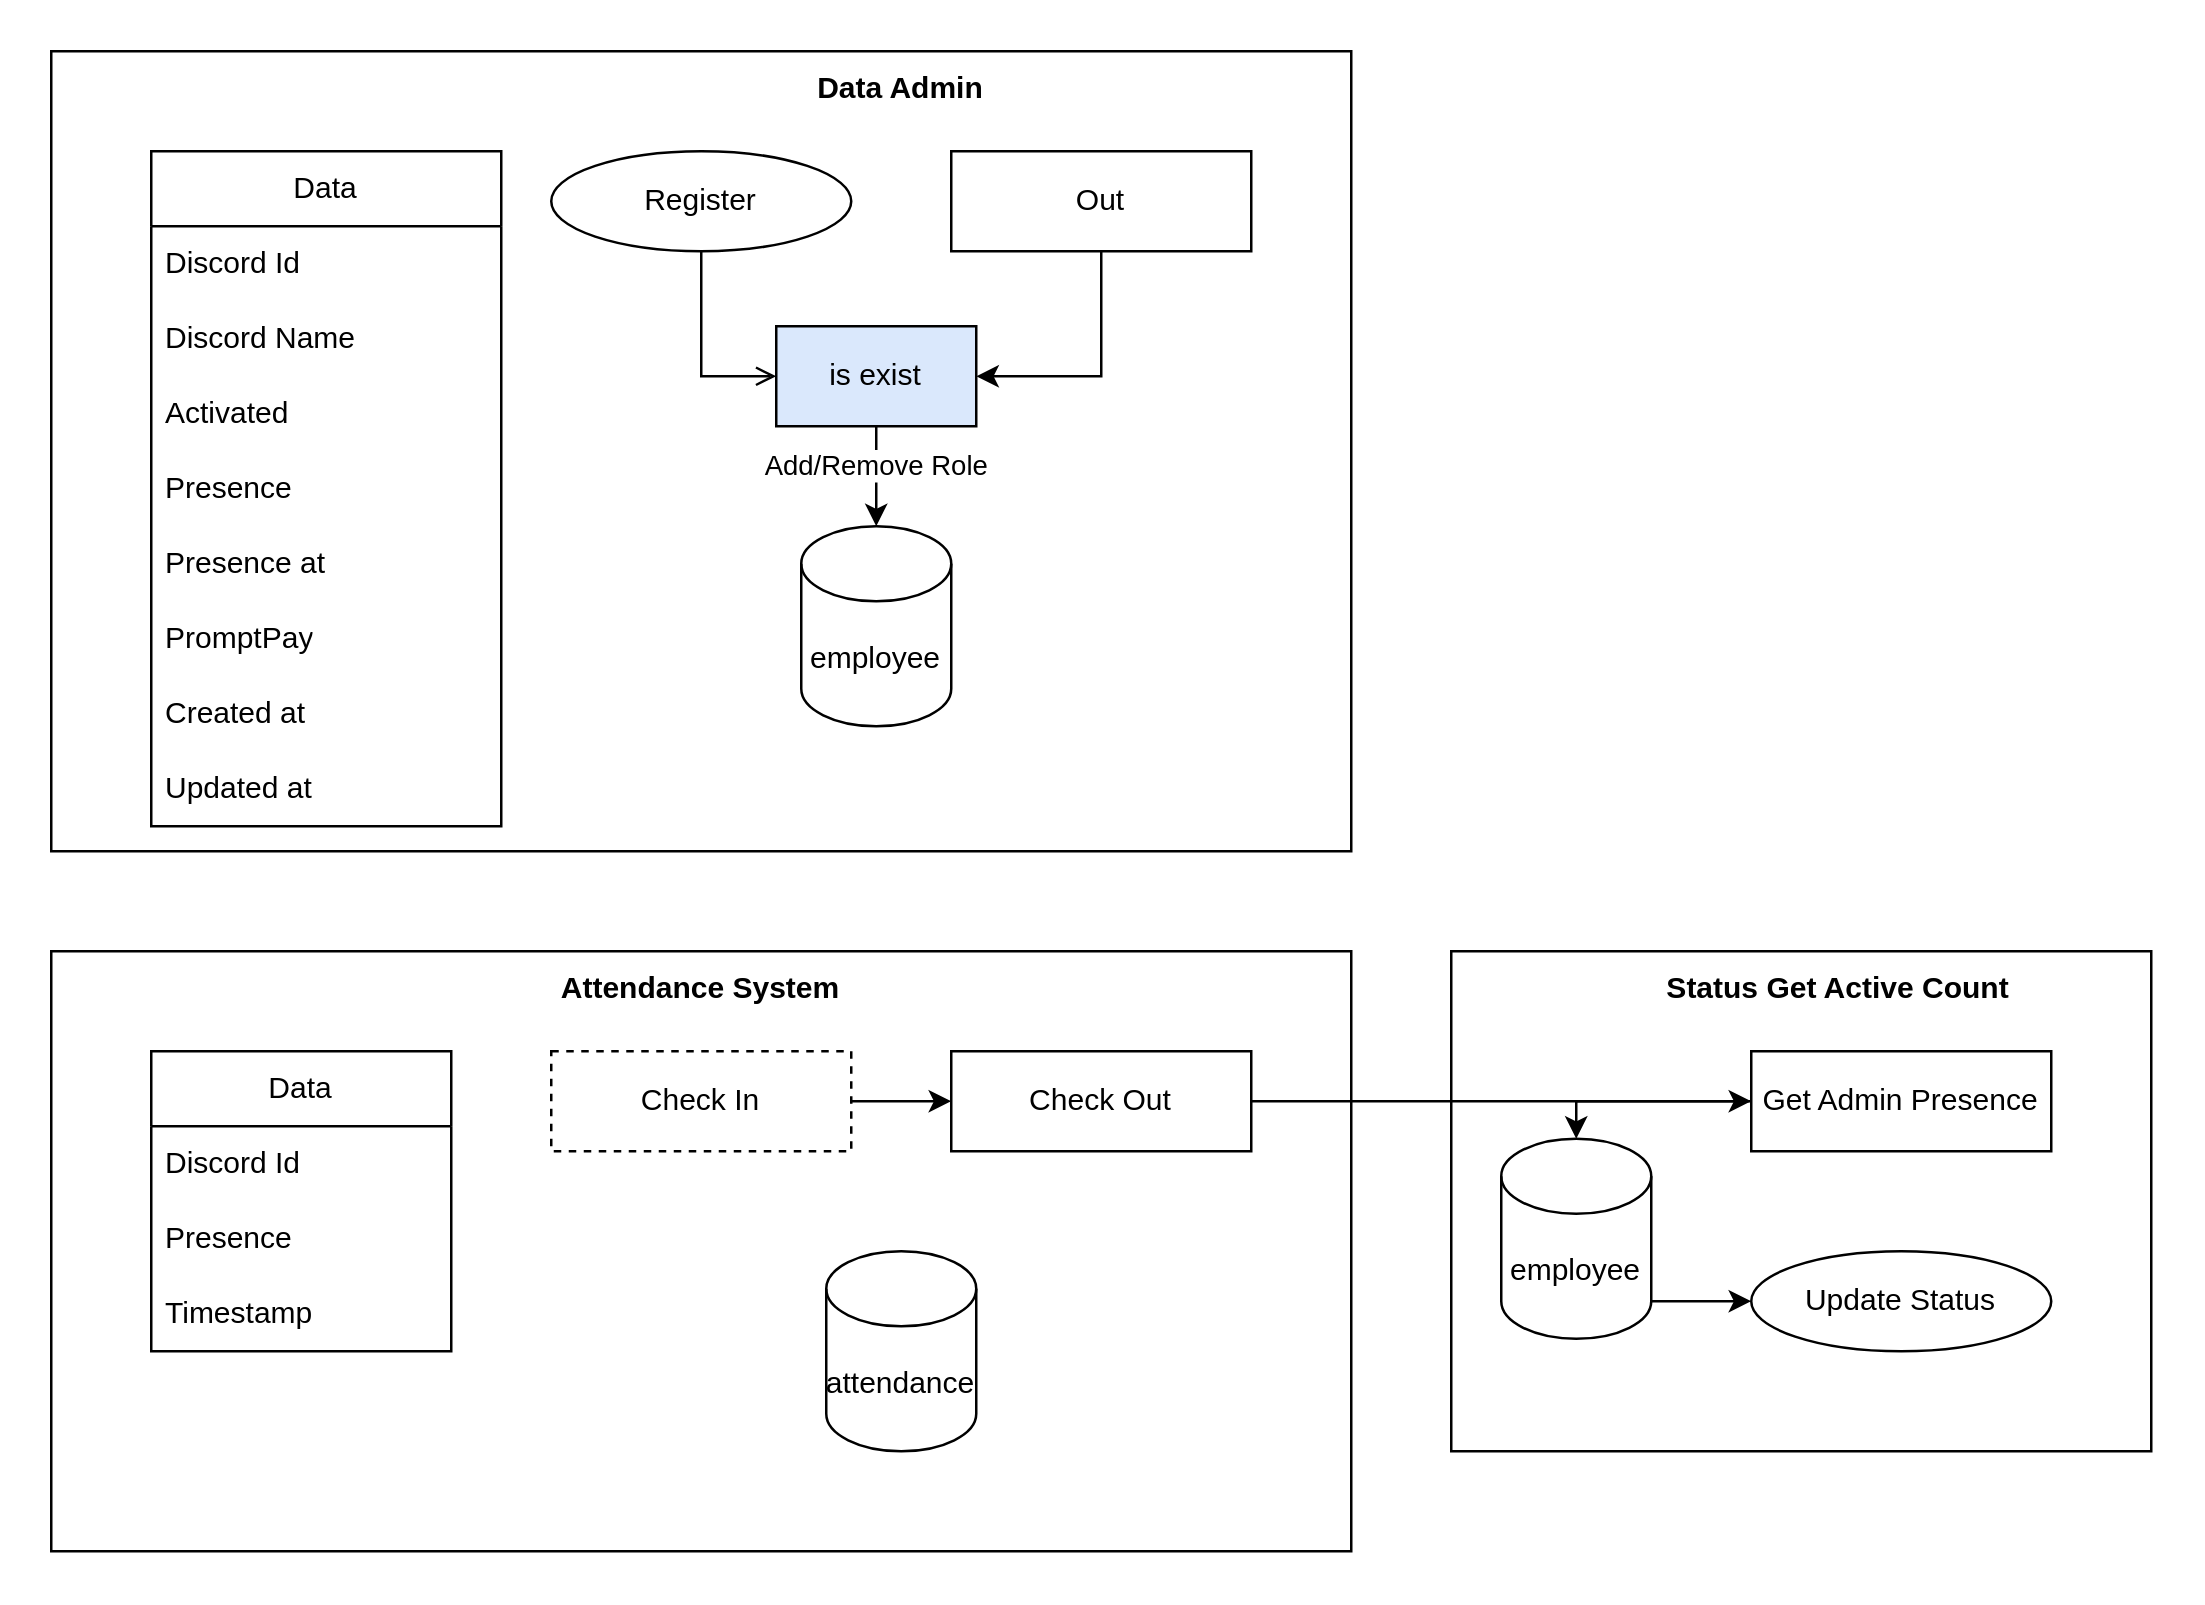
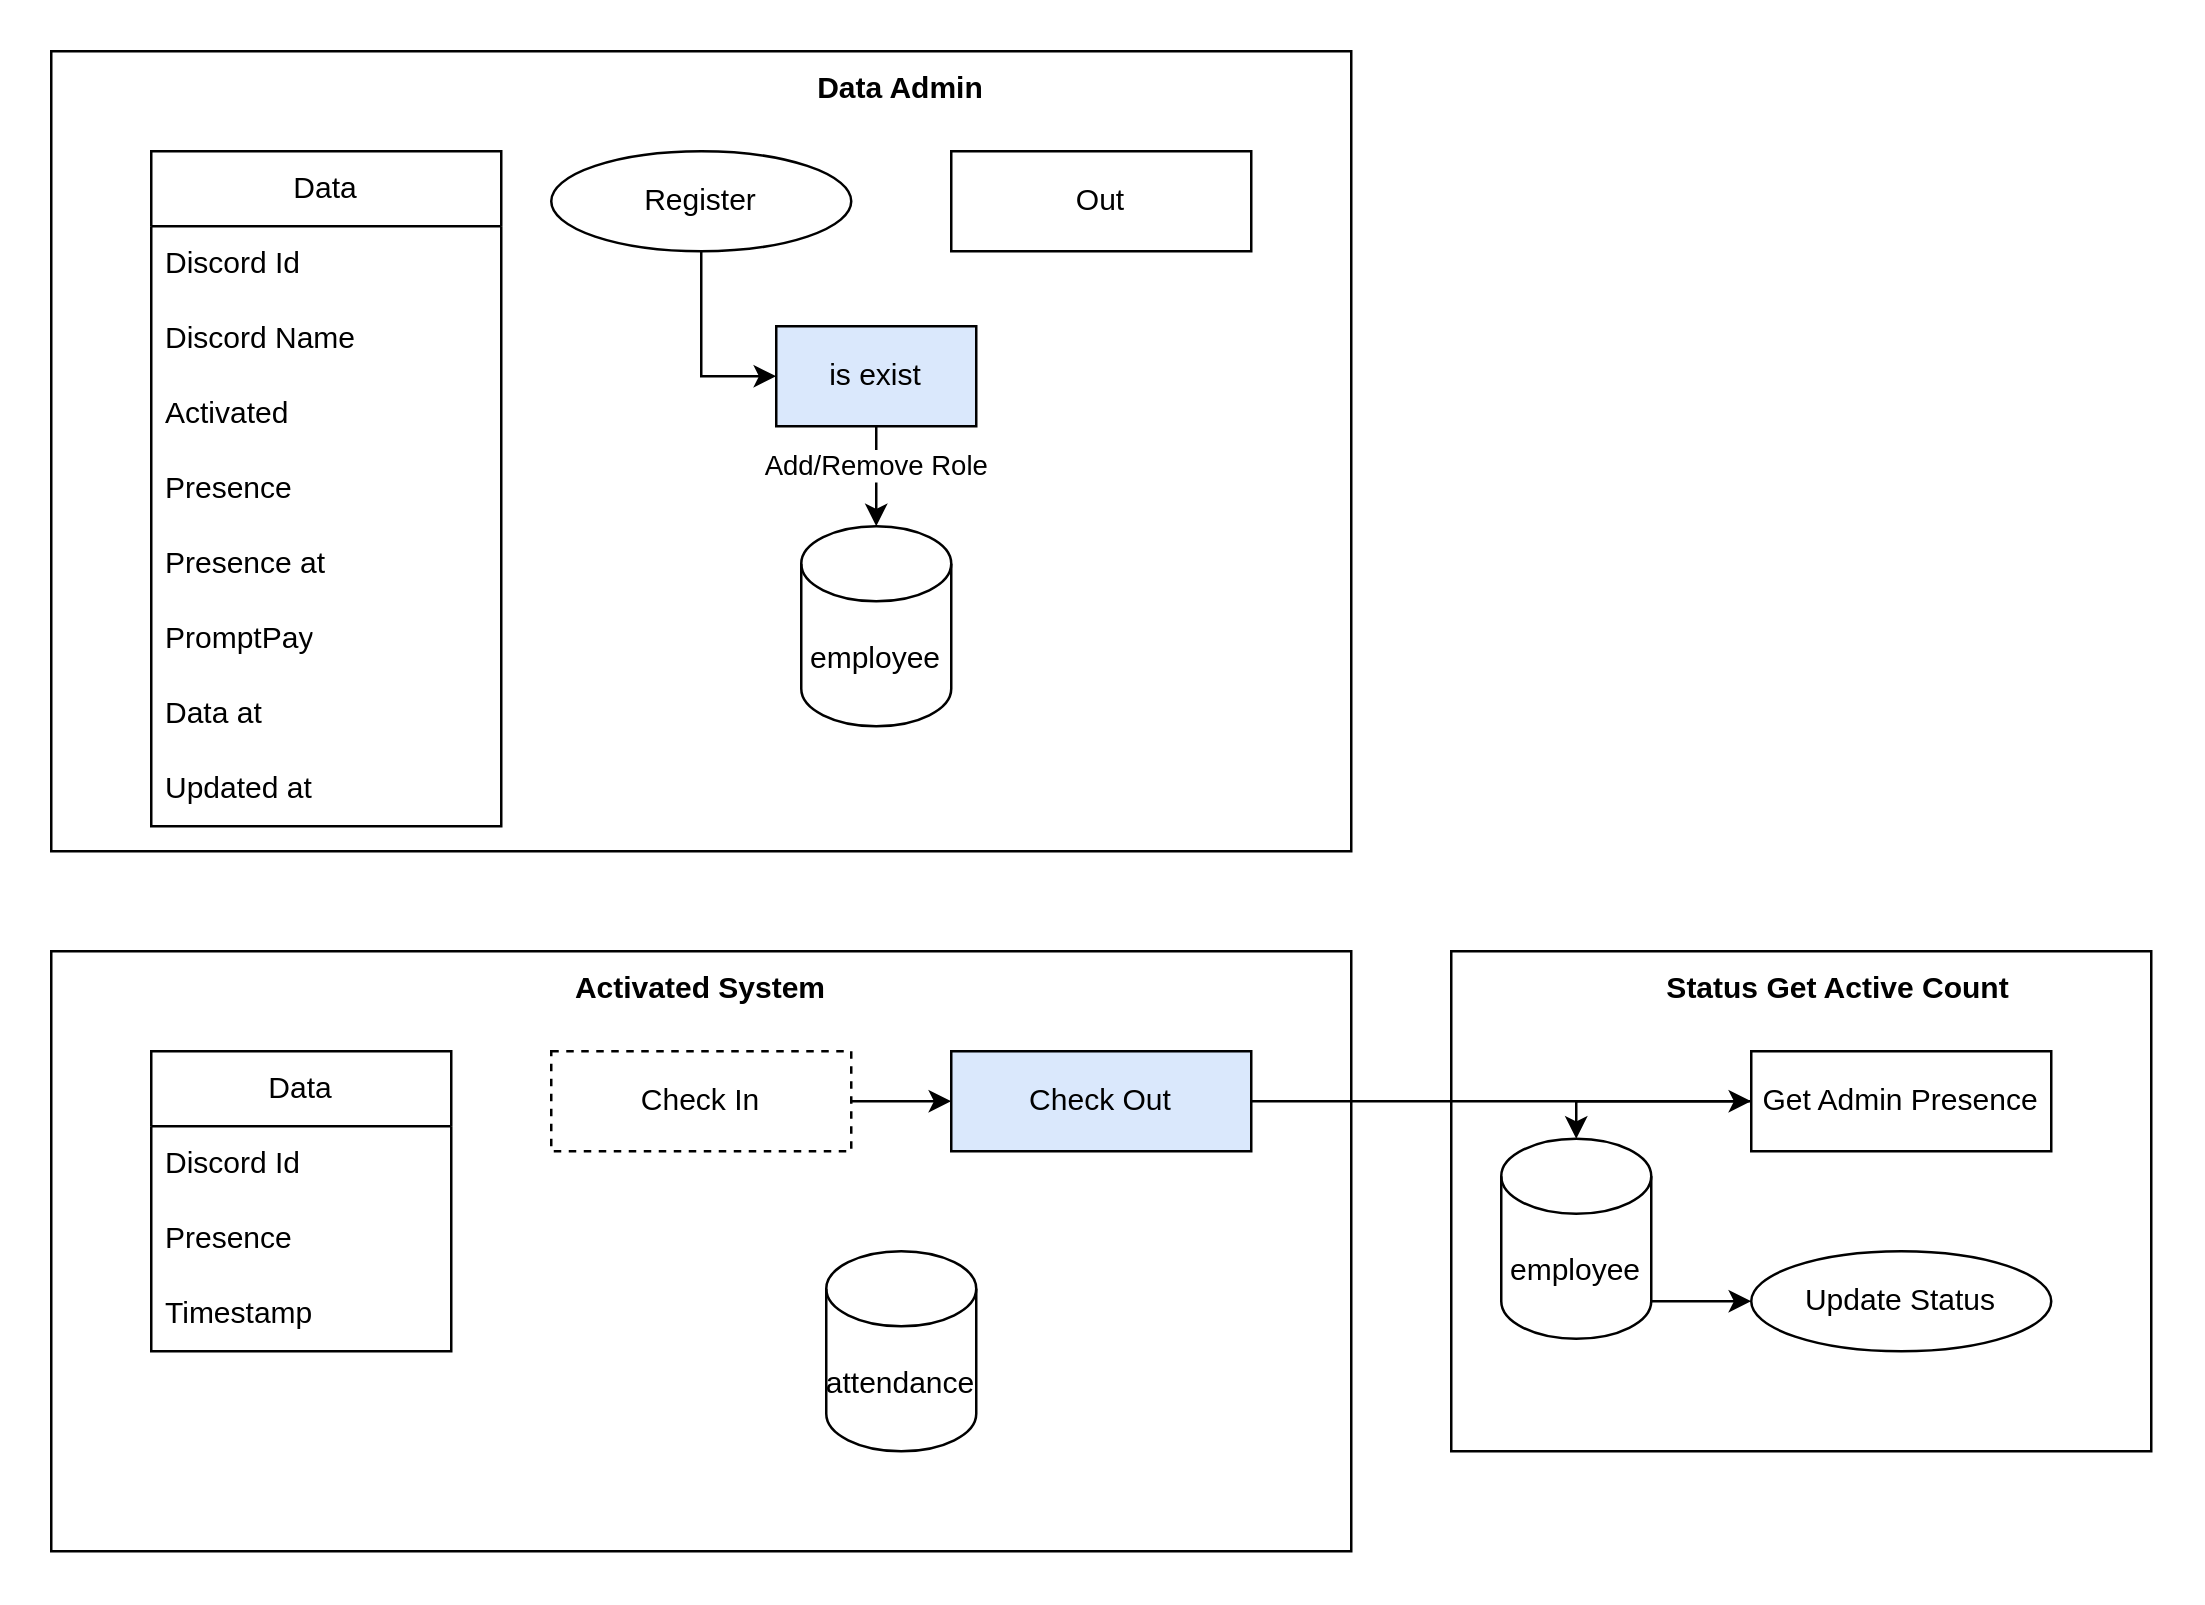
edge "Out" -> "is exist": removed
edge "Register" -> "is exist": arrowhead open -> classic
node "Created at": label "Created at" -> "Data at"
node "Attendance System": label "Attendance System" -> "Activated System"
node "Check Out": fillcolor #ffffff -> #dae8fc
